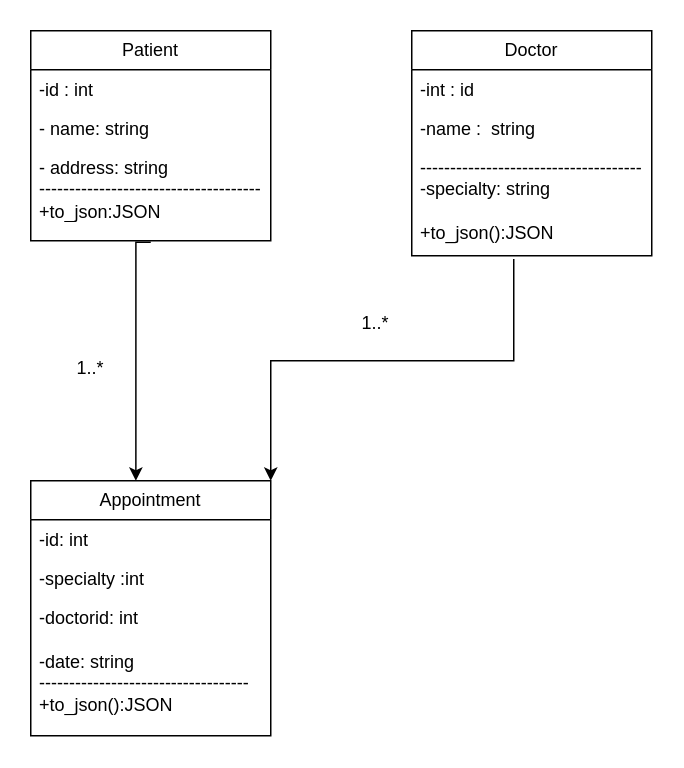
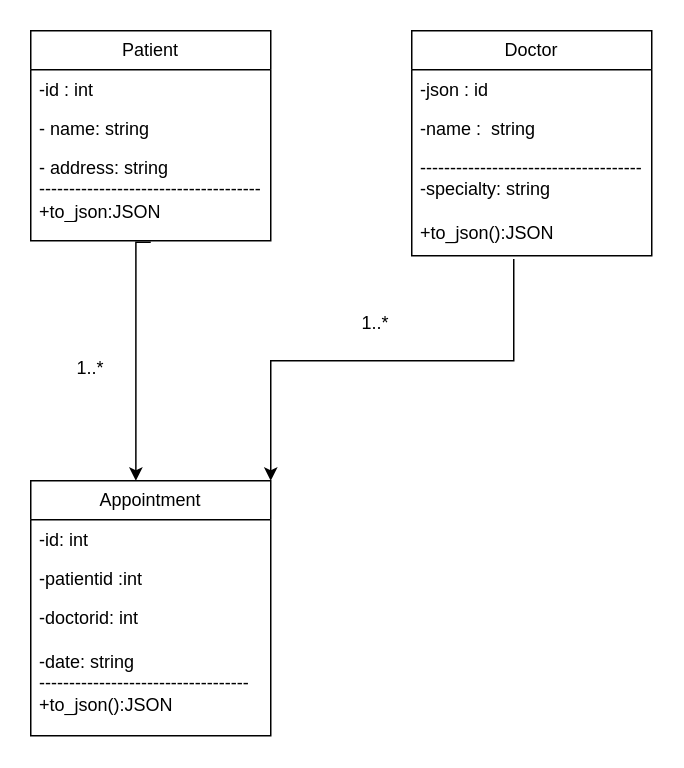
node "-int : id": label "-int : id" -> "-json : id"
node "-specialty :int": label "-specialty :int" -> "-patientid :int"
